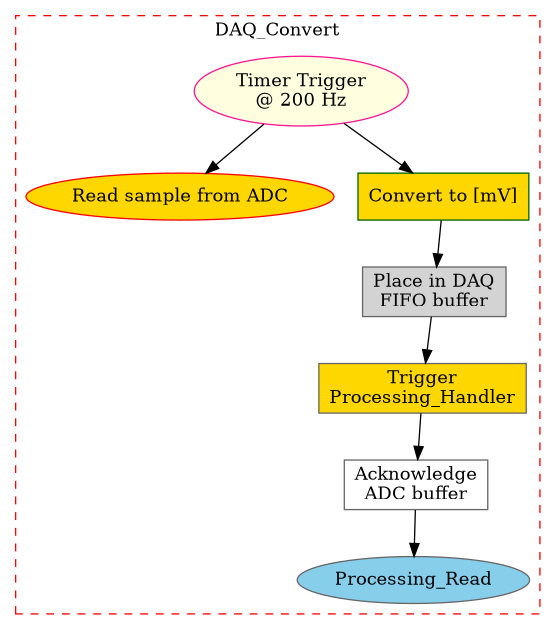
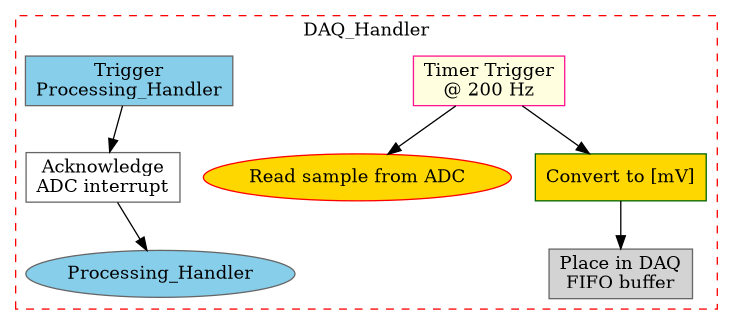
cluster "DAQ_Convert": label "DAQ_Convert" -> "DAQ_Handler"
node "Timer Trigger @ 200 Hz": shape ellipse -> box
edge "Place in DAQ FIFO buffer" -> "Trigger Processing_Handler": removed
node "Trigger Processing_Handler": fillcolor gold -> skyblue
node "Acknowledge ADC buffer": label "Acknowledge ADC buffer" -> "Acknowledge ADC interrupt"
node "Processing_Read": label "Processing_Read" -> "Processing_Handler"
